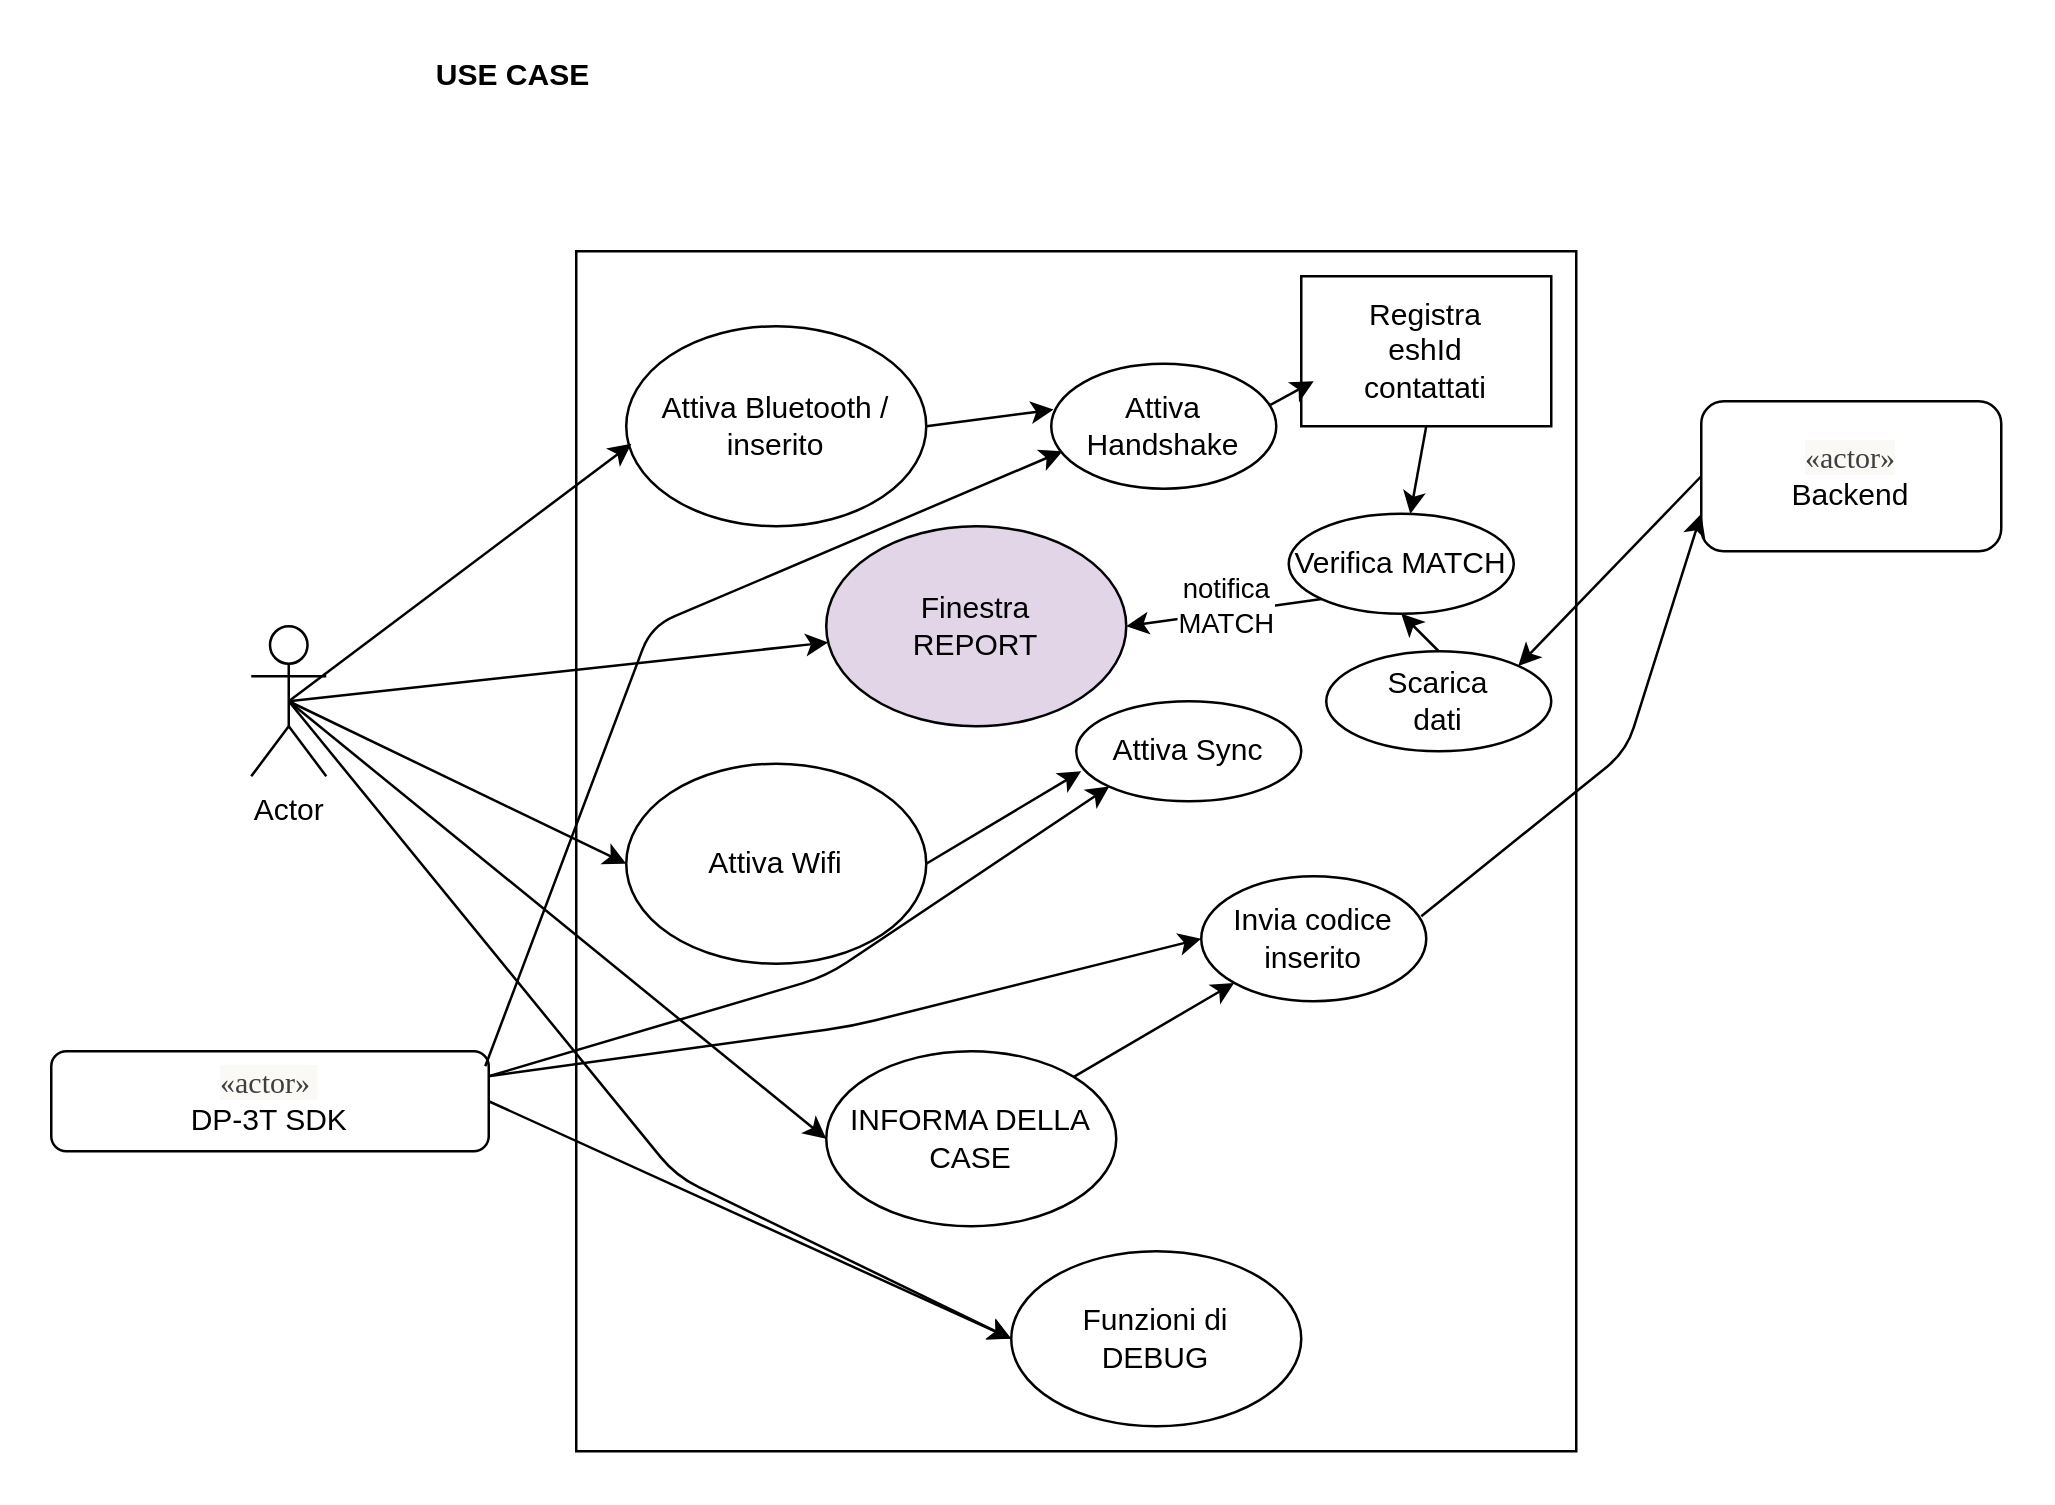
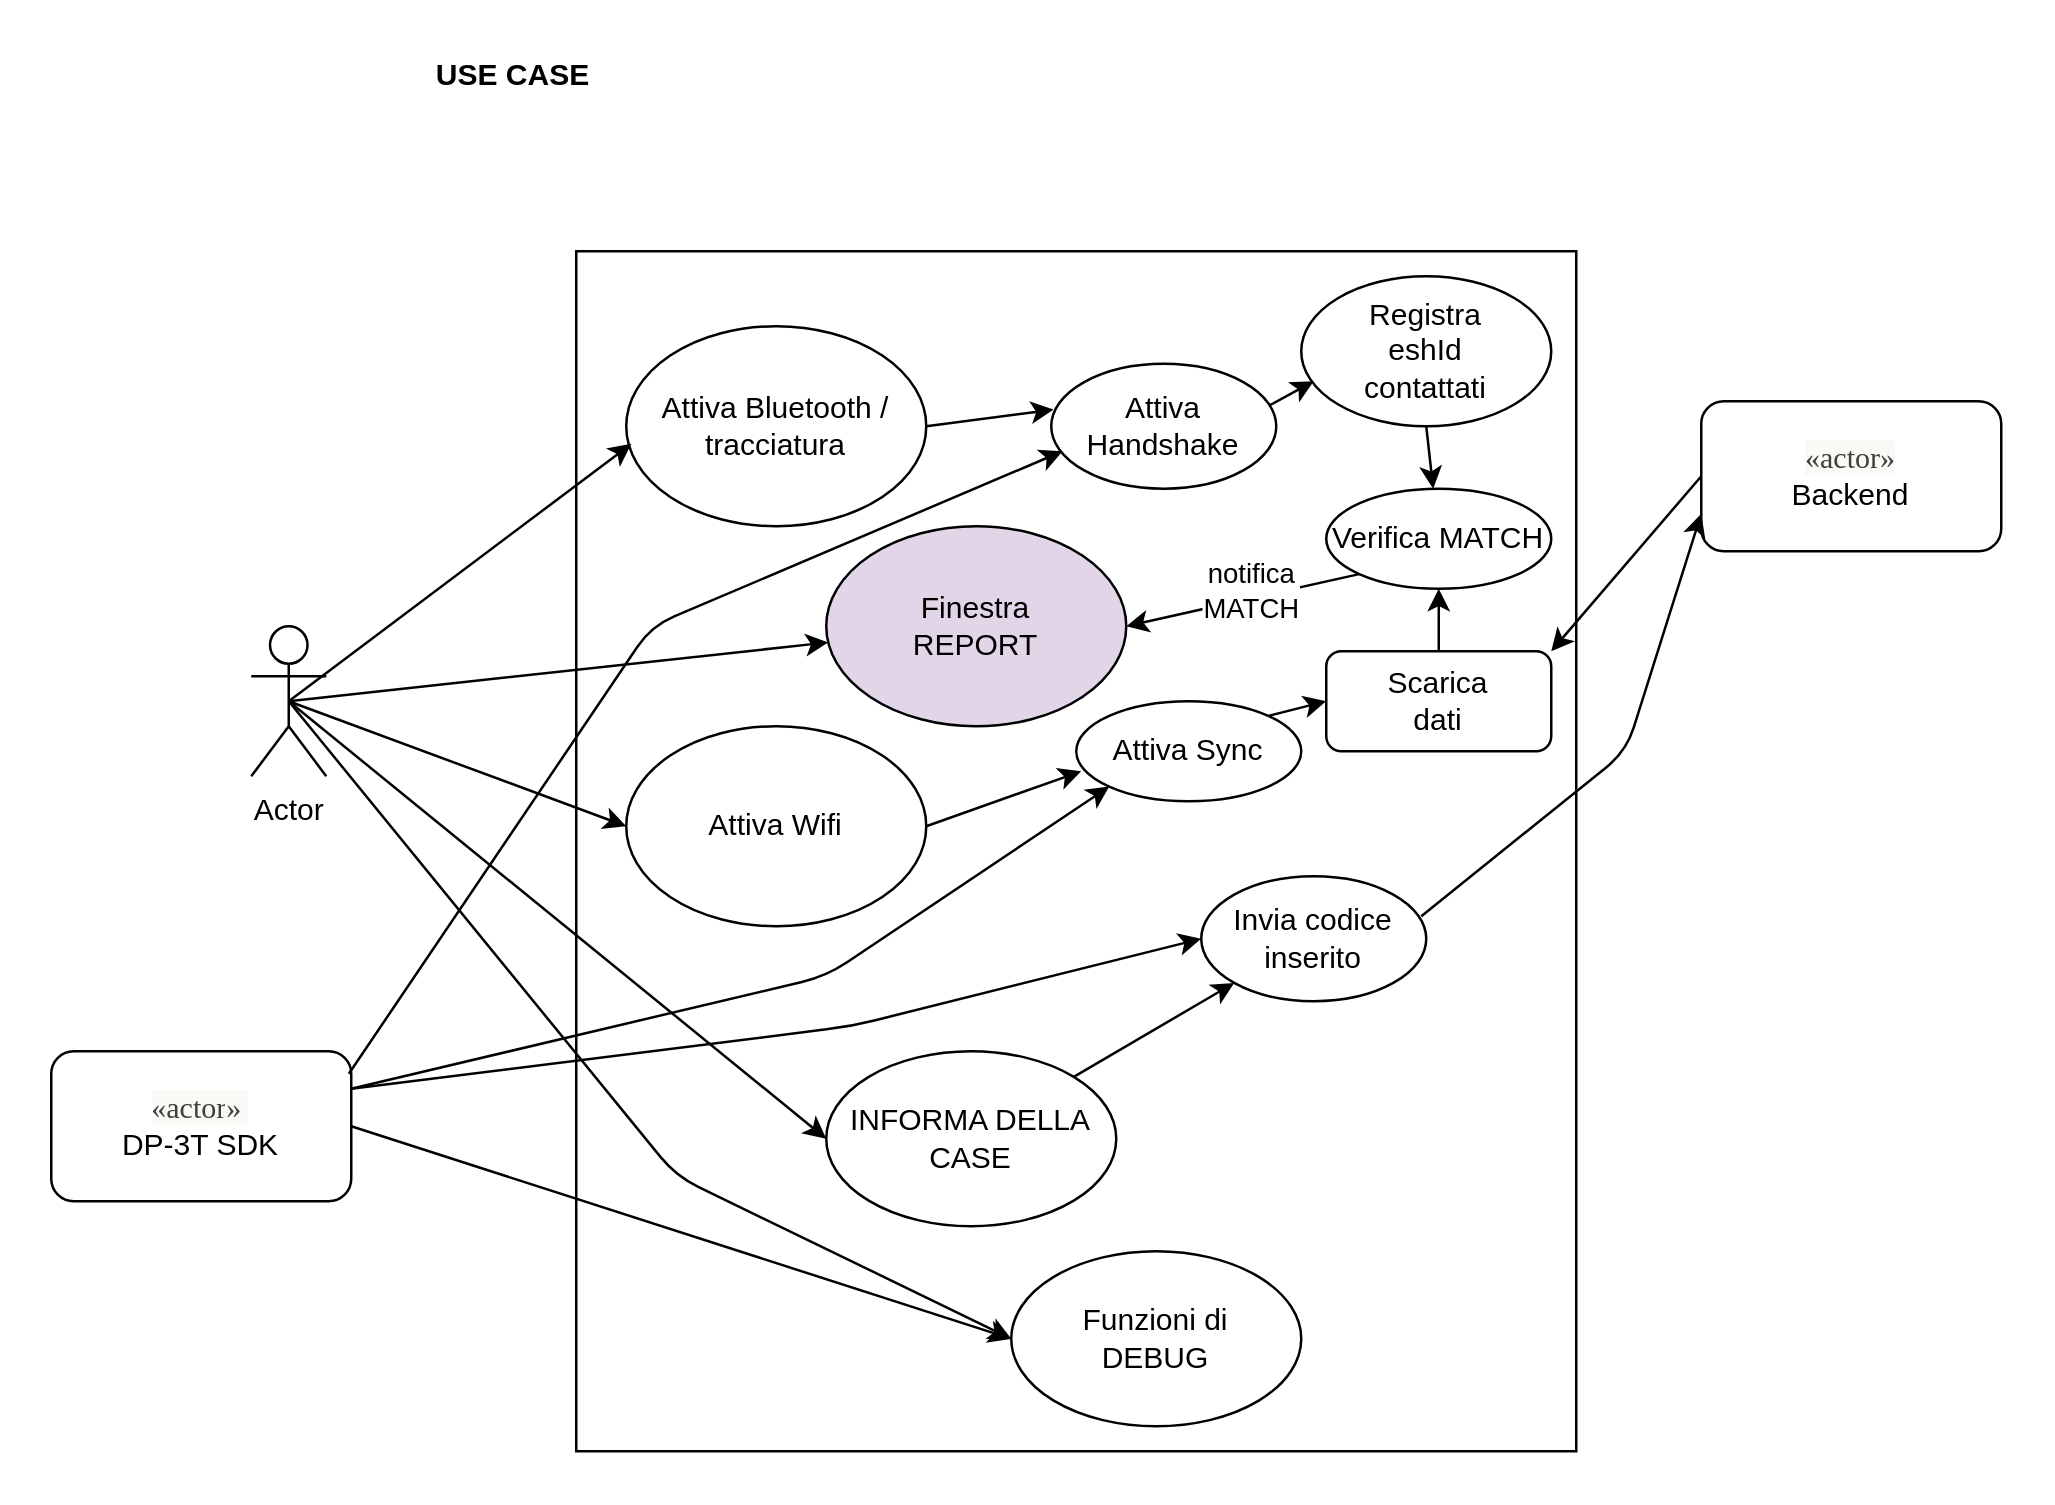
node "Registra eshId contattati": shape rectangle -> ellipse
node "Attiva Bluetooth / inserito": label "Attiva Bluetooth / inserito" -> "Attiva Bluetooth / tracciatura"
node "Verifica MATCH": moved (1401, 564) -> (1439, 539)
node "Scarica dati": shape ellipse -> rounded rectangle
edge "Attiva Sync" -> "Scarica dati": added
node "Attiva Wifi": moved (776, 864) -> (776, 826)
node "«actor» DP-3T SDK": size 438x100 -> 300x150
